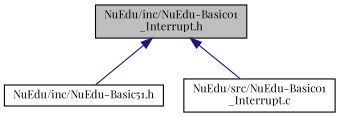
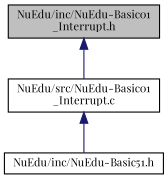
edge "NuEdu/inc/NuEdu-Basic51.h" -> "NuEdu/inc/NuEdu-Basic01 _Interrupt.h": now "NuEdu/inc/NuEdu-Basic51.h" -> "NuEdu/src/NuEdu-Basic01 _Interrupt.c"
